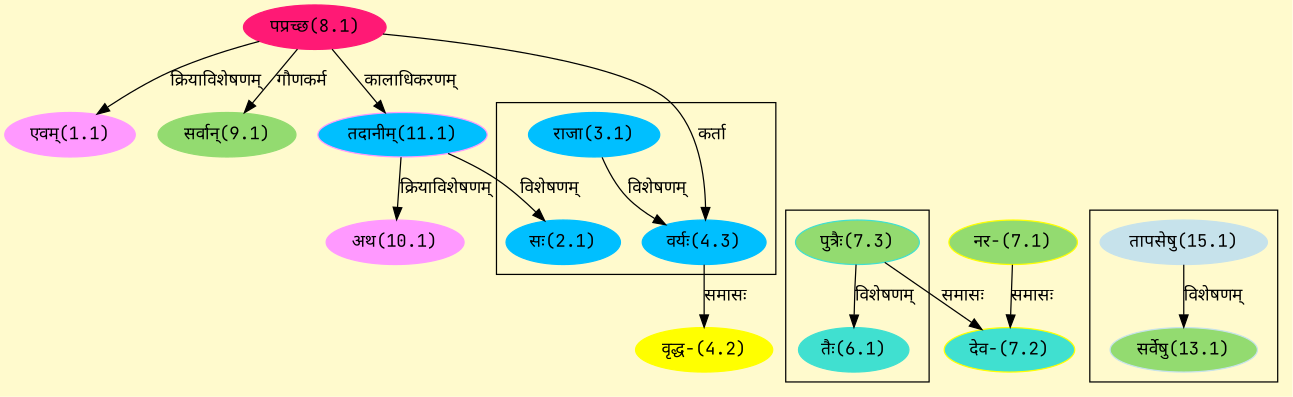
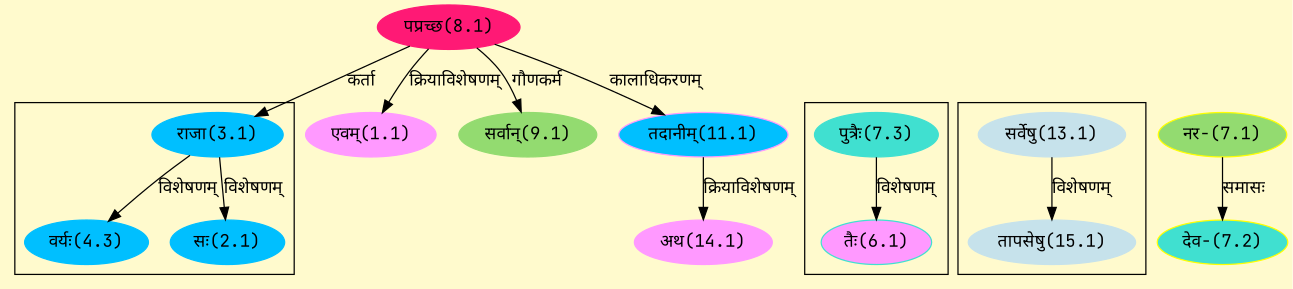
edge "पप्रच्छ(8.1)" -> "वर्यः(4.3)": now "पप्रच्छ(8.1)" -> "राजा(3.1)"
edge "तदानीम्(11.1)" -> "सः(2.1)": now "राजा(3.1)" -> "सः(2.1)"
node "अथ(10.1)": label "अथ(10.1)" -> "अथ(14.1)"
node "पुत्रैः(7.3)": fillcolor #93db70 -> #40e0d0
edge "पुत्रैः(7.3)" -> "देव-(7.2)": removed, label "समासः"
edge "तापसेषु(15.1)" -> "सर्वेषु(13.1)": reversed
node "वृद्ध-(4.2)": removed
node "तैः(6.1)": fillcolor #40e0d0 -> #ff99ff
node "सर्वेषु(13.1)": fillcolor #93db70 -> #c6e2eb
